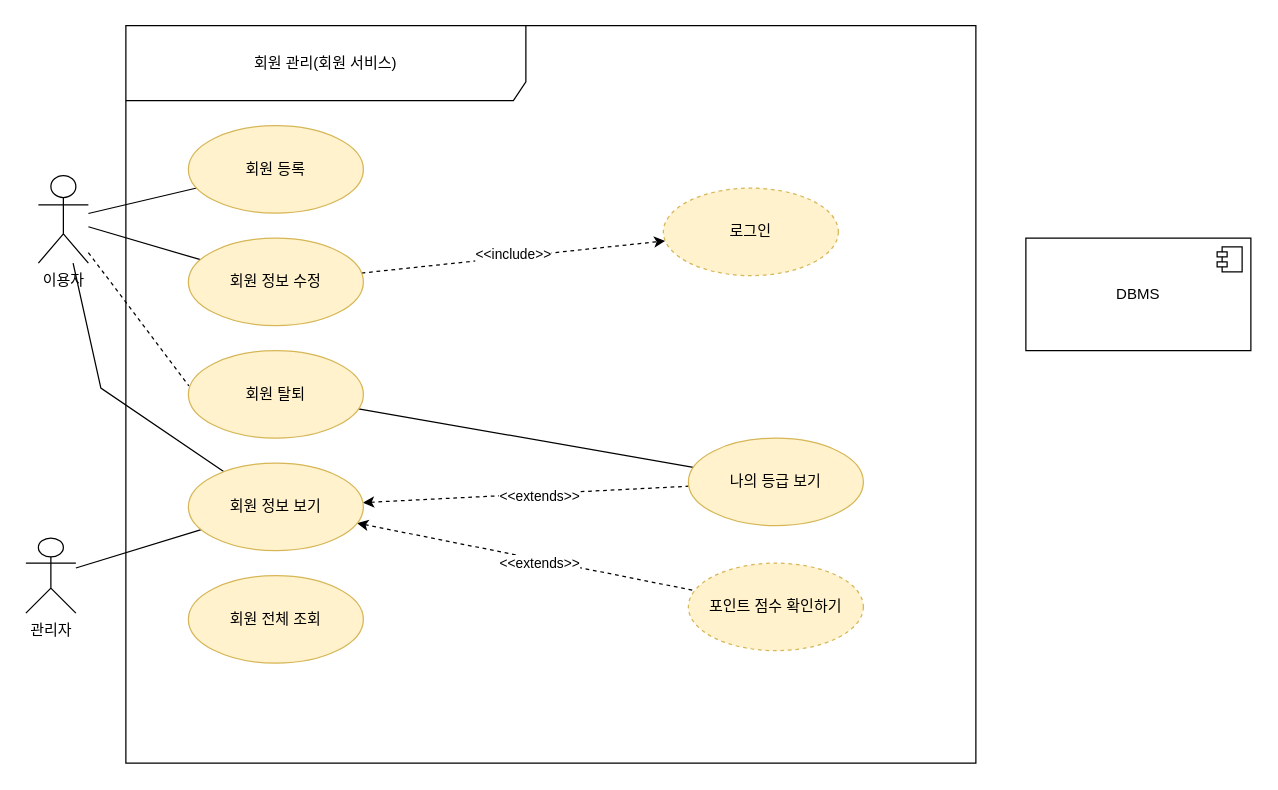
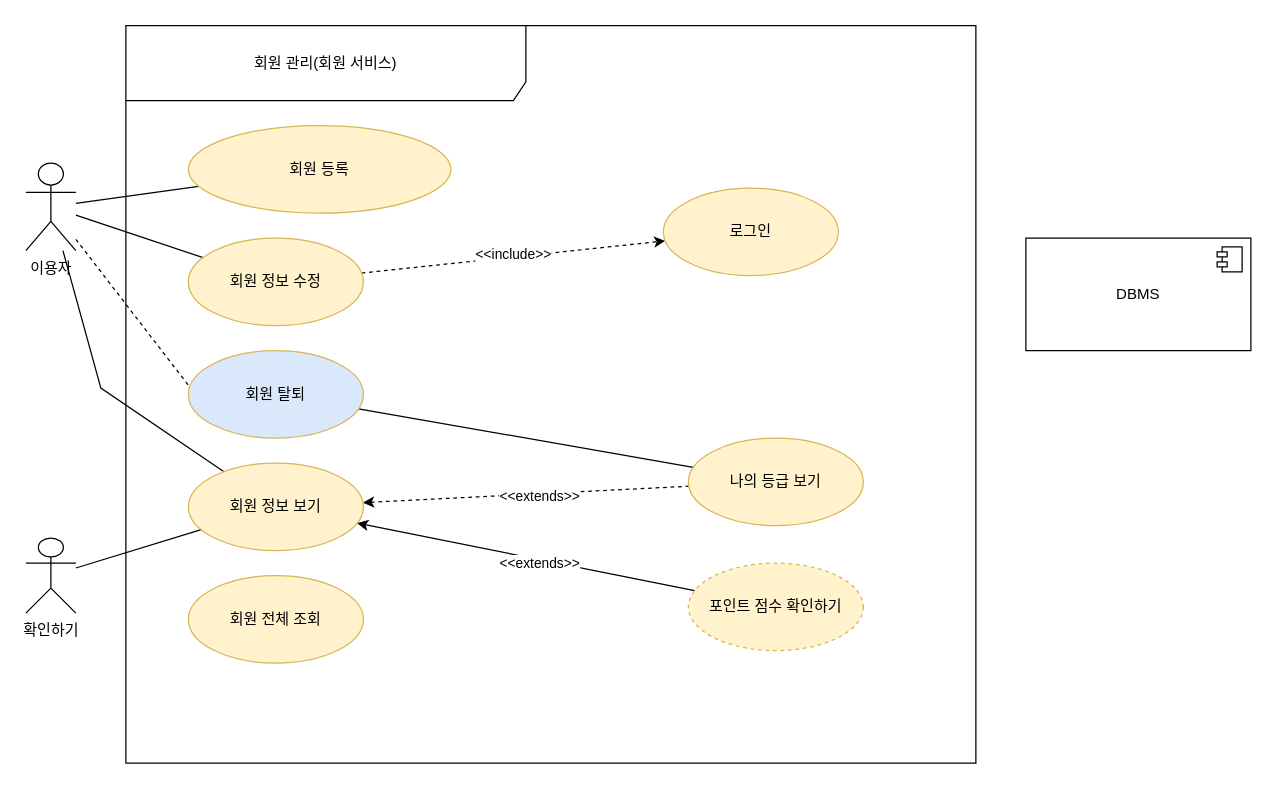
node "회원 등록": size 175x88 -> 263x88
node "이용자": moved (63, 219) -> (51, 207)
node "로그인": style dashed -> solid
node "회원 탈퇴": fillcolor #fff2cc -> #dae8fc
edge "포인트 점수 확인하기" -> "회원 정보 보기": style dashed -> solid
node "관리자": label "관리자" -> "확인하기"
